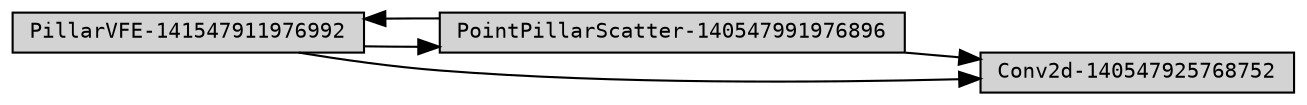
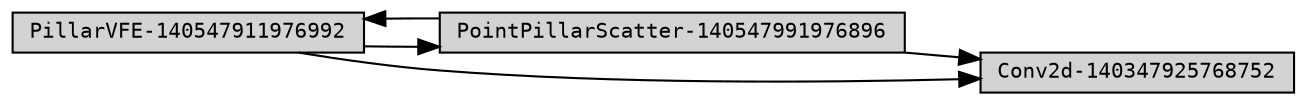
node "PillarVFE-141547911976992": label "PillarVFE-141547911976992" -> "PillarVFE-140547911976992"
node "Conv2d-140547925768752": label "Conv2d-140547925768752" -> "Conv2d-140347925768752"
